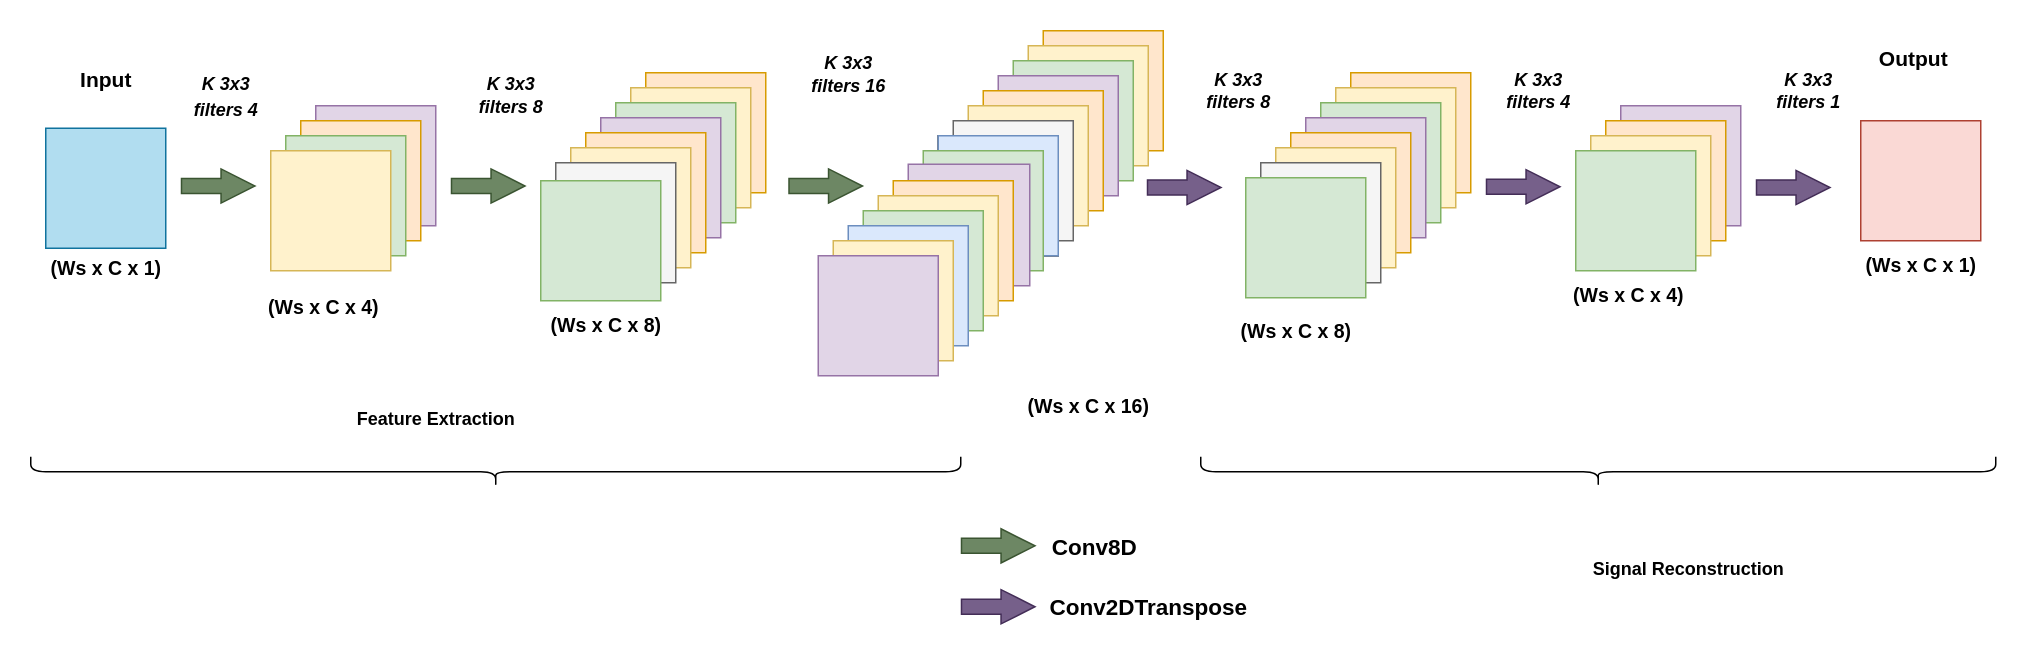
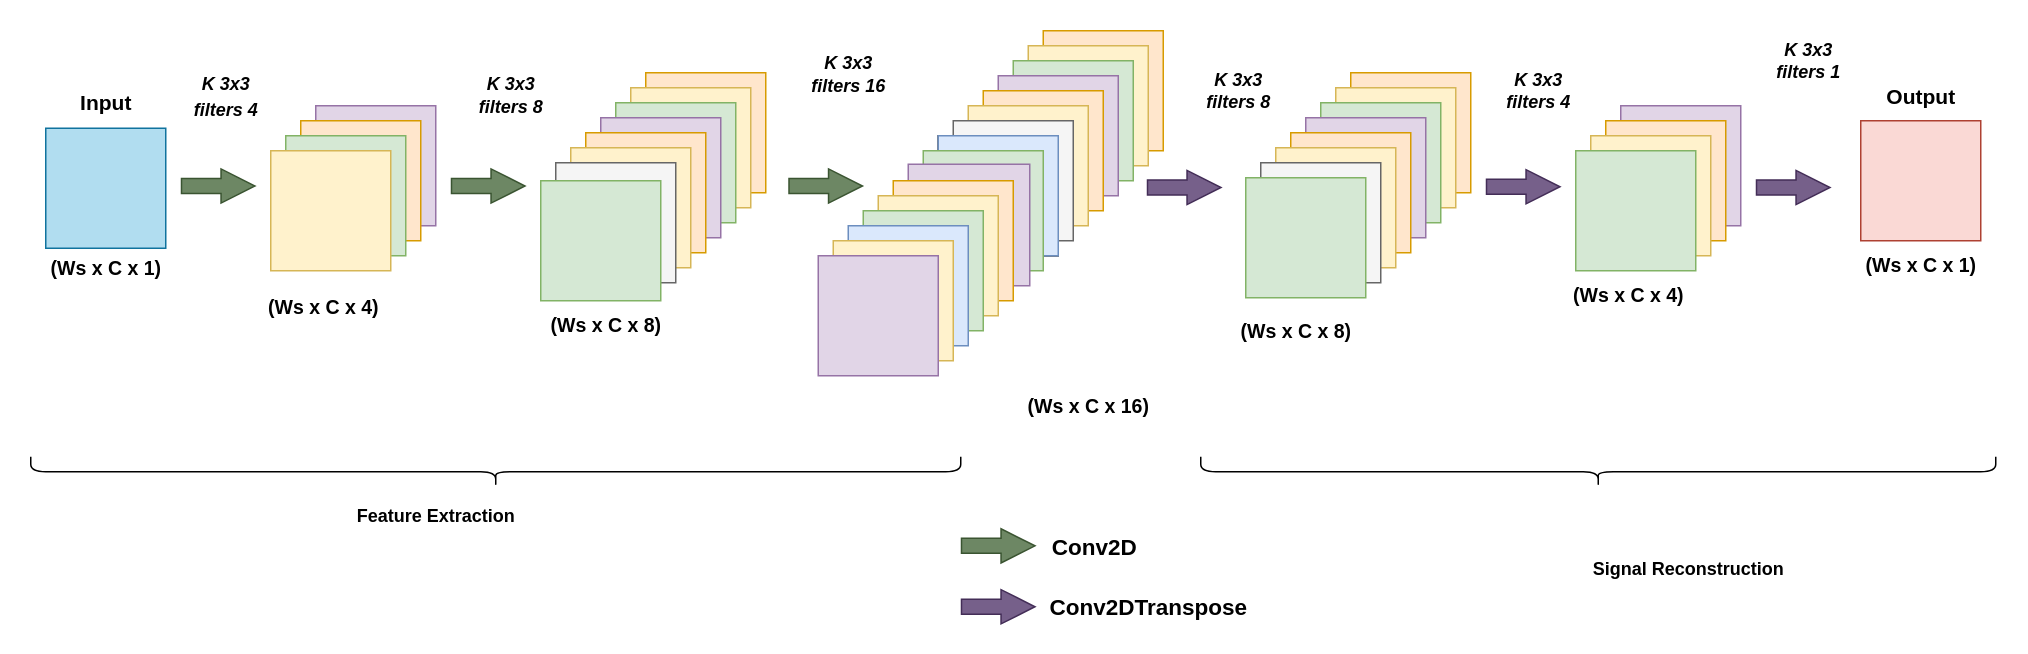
node "Output": moved (1913, 59) -> (1921, 97)
node "Input": moved (106, 80) -> (106, 103)
node "K 3x3 filters 1": moved (1808, 91) -> (1808, 61)
node "Feature Extraction": moved (436, 419) -> (436, 517)
node "Conv8D": label "Conv8D" -> "Conv2D"
